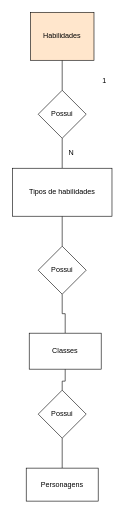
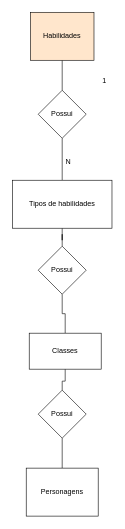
node "N": moved (71, 153) -> (68, 162)
node "Tipos de habilidades": moved (62, 192) -> (62, 204)
node "Personagens": size 72x33 -> 72x48
